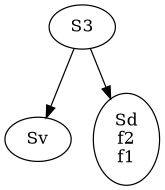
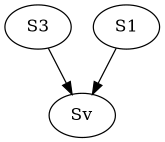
node "S1": added
node "Sd f2 f1": removed
